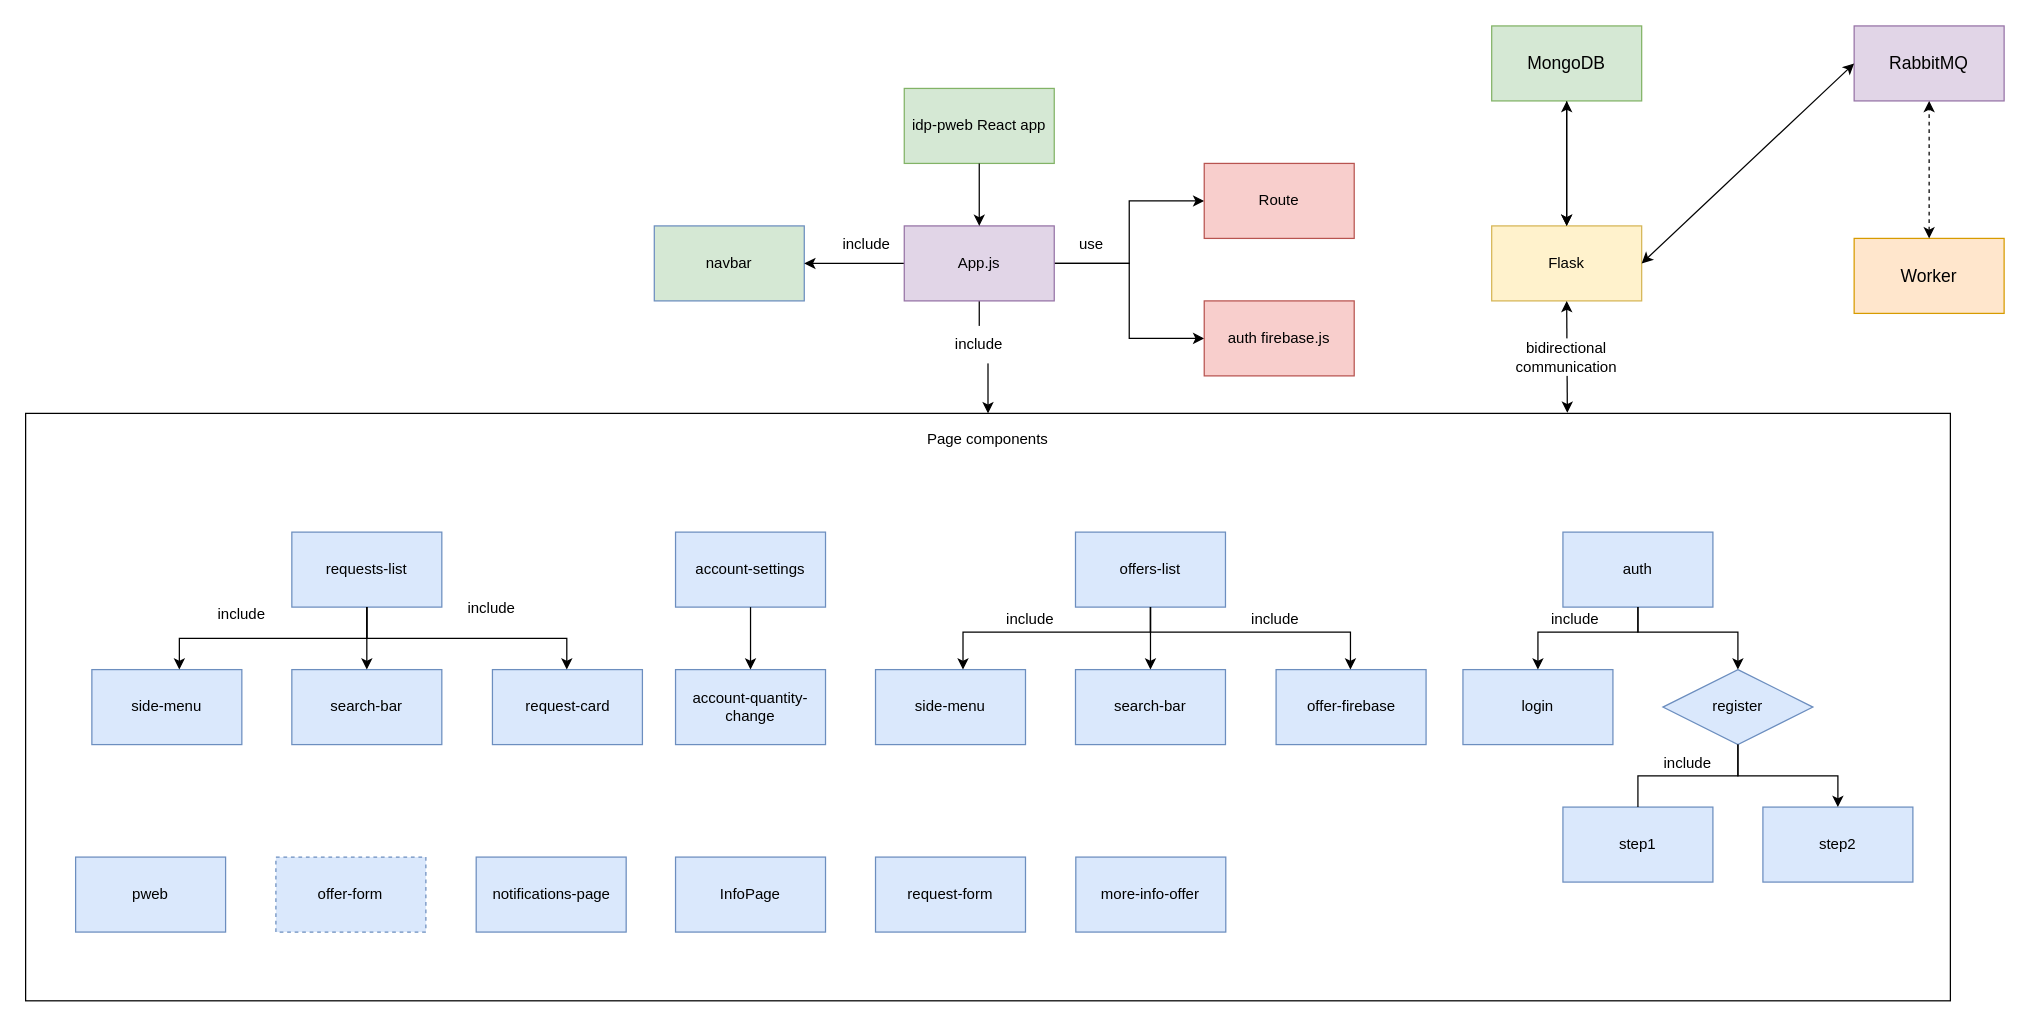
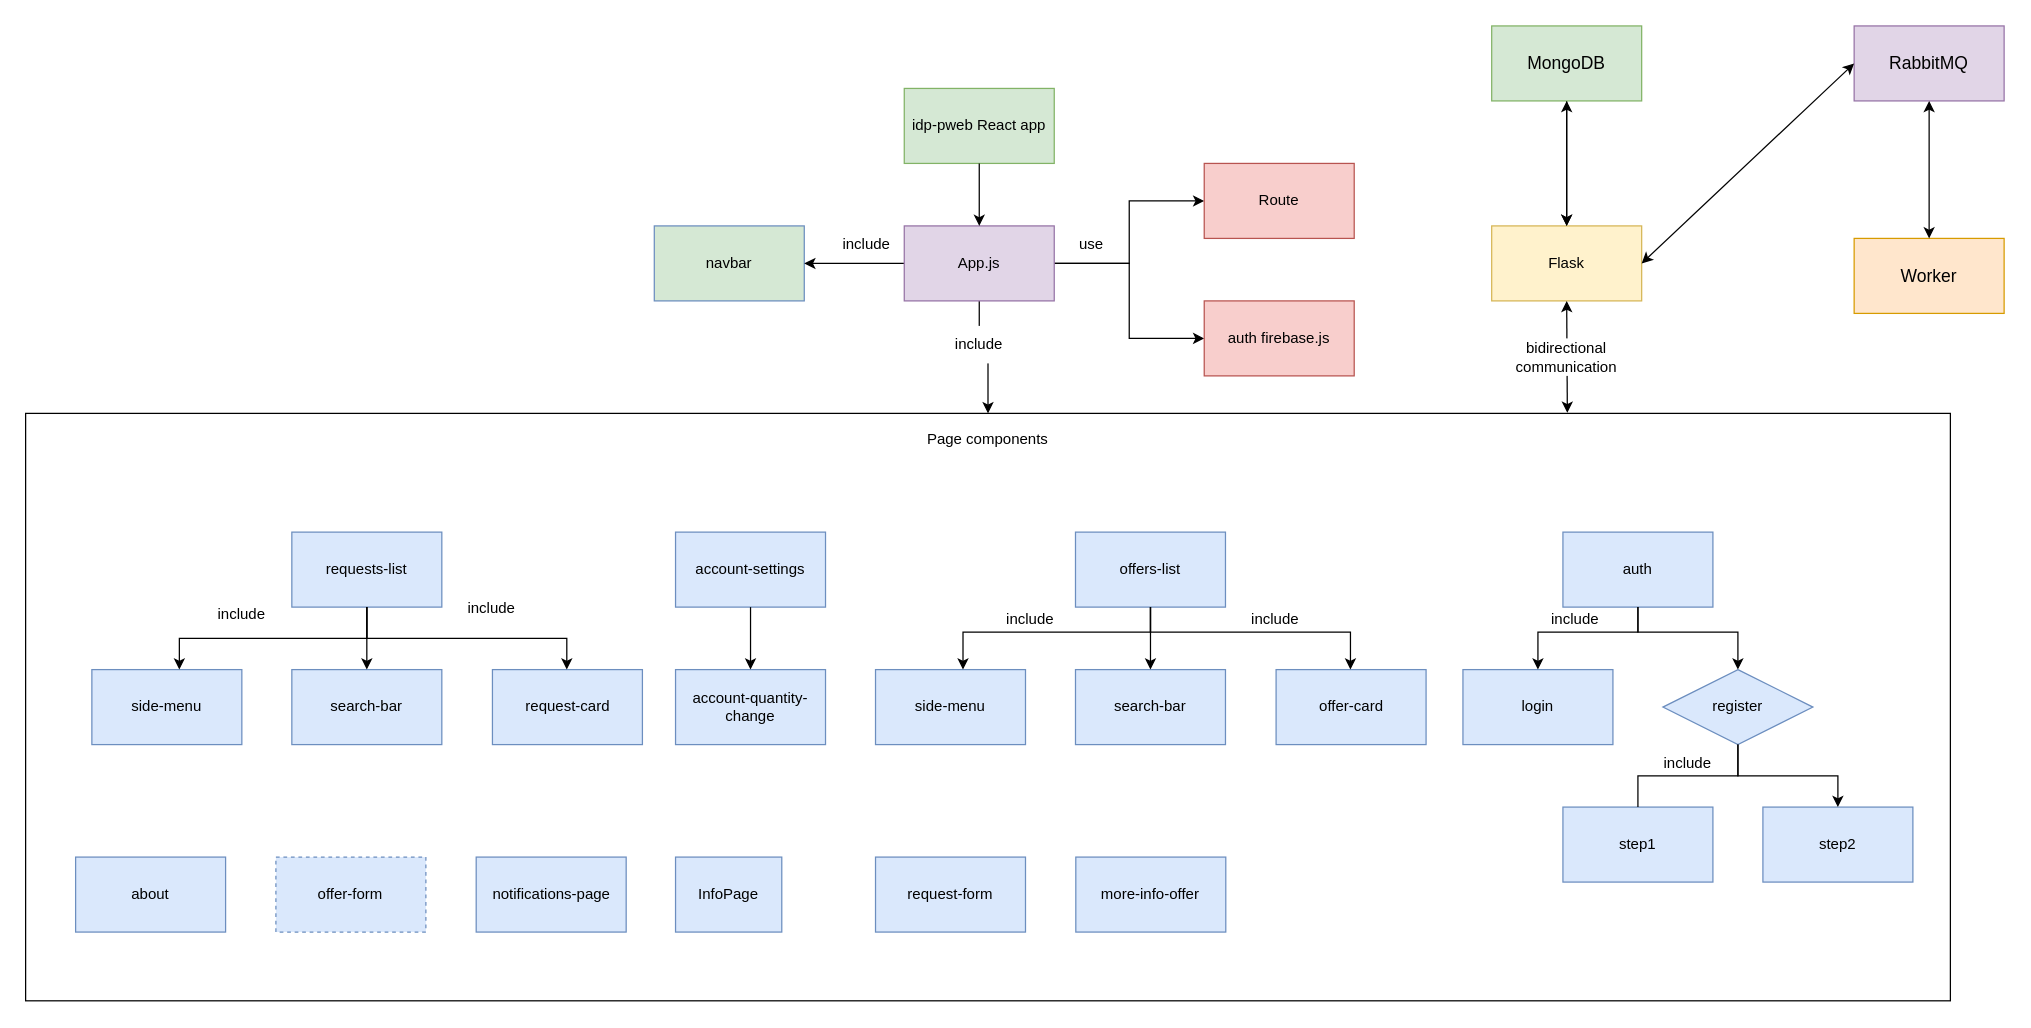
edge "RabbitMQ" -- "Worker": style dashed -> solid
node "offer-firebase": label "offer-firebase" -> "offer-card"
node "pweb": label "pweb" -> "about"
node "InfoPage": size 150x75 -> 106x75
